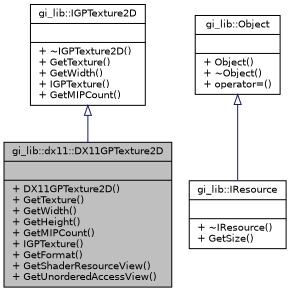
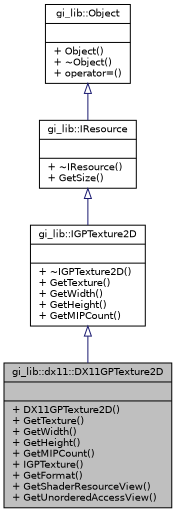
node "gi_lib::IGPTexture2D": text "+ IGPTexture()" -> "+ GetHeight()"
edge "gi_lib::IGPTexture2D" -> "gi_lib::IResource": added
